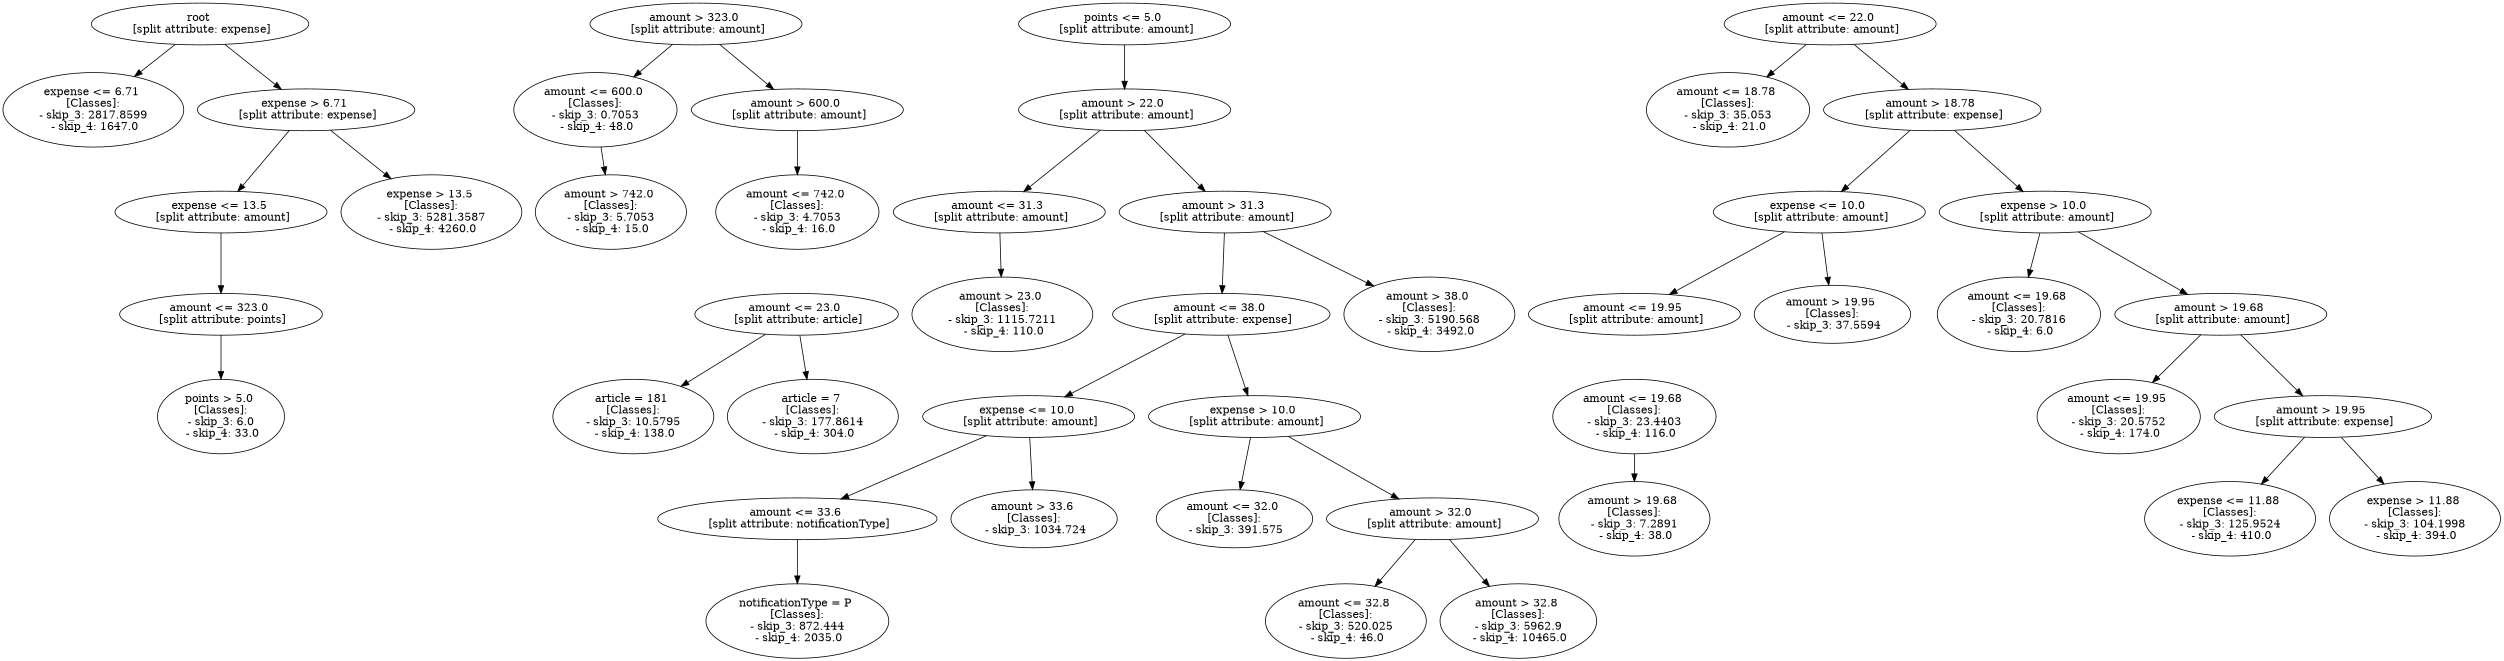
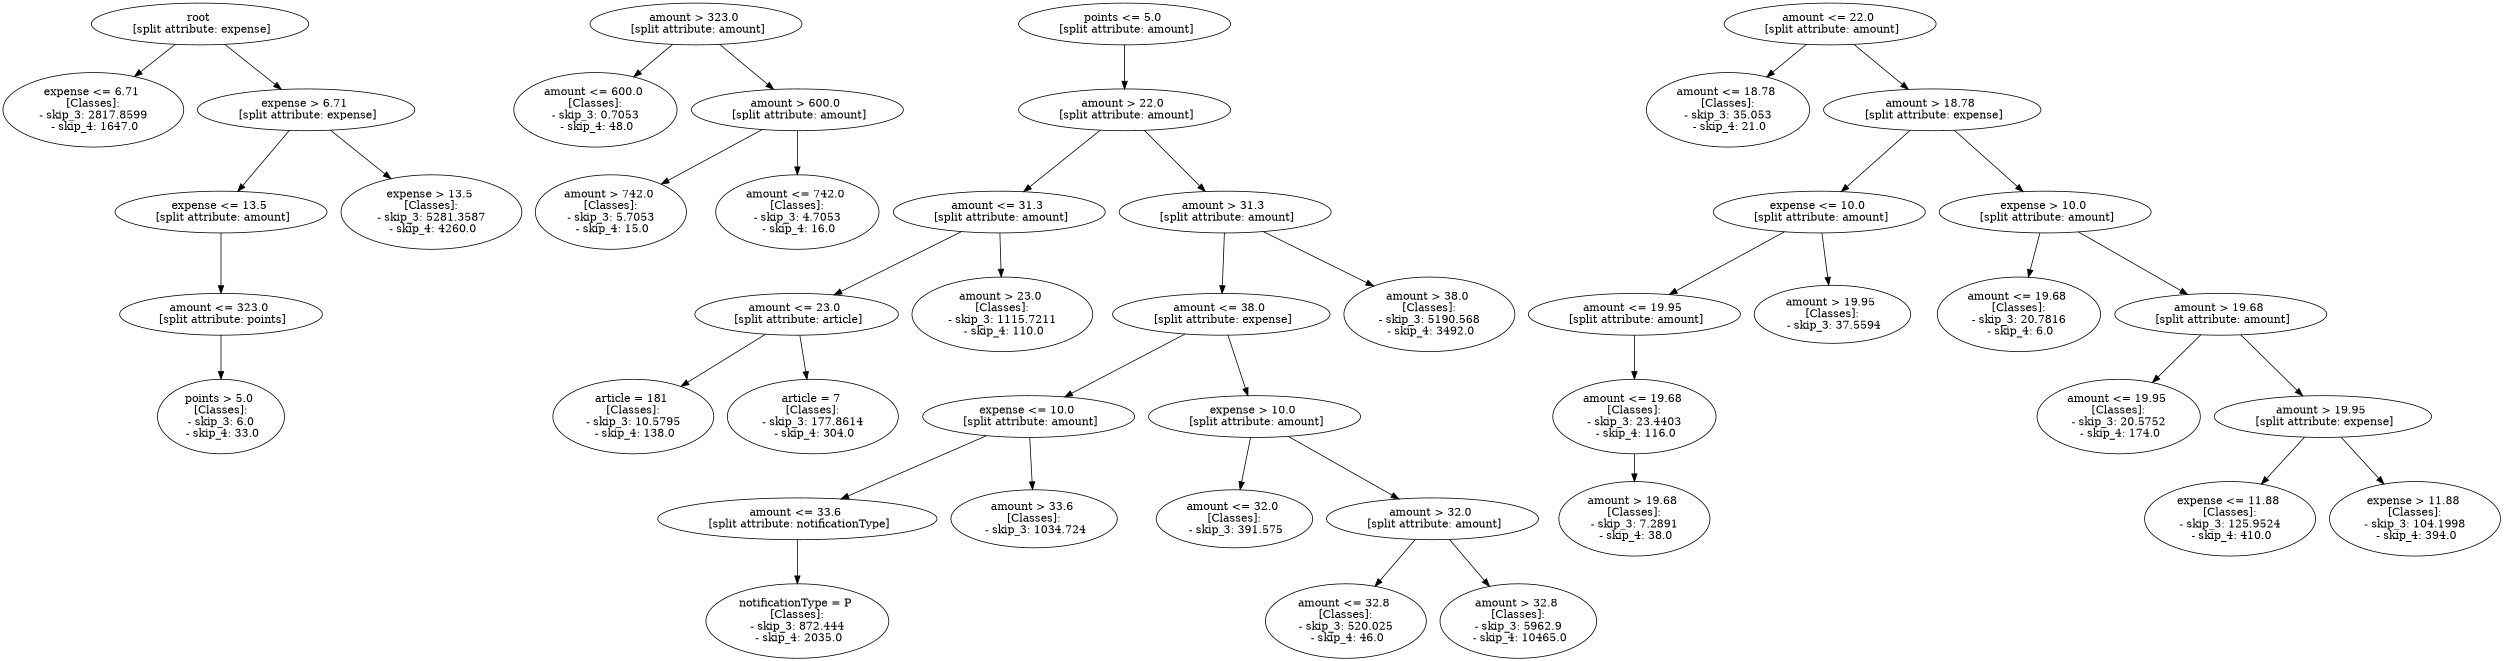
edge "amount <= 600.0 [Classes]: - skip_3: 0.7053 - skip_4: 48.0" -> "amount > 742.0 [Classes]: - skip_3: 5.7053 - skip_4: 15.0": now "amount > 600.0 [split attribute: amount]" -> "amount > 742.0 [Classes]: - skip_3: 5.7053 - skip_4: 15.0"
edge "amount <= 31.3 [split attribute: amount]" -> "amount <= 23.0 [split attribute: article]": added
edge "amount <= 19.95 [split attribute: amount]" -> "amount <= 19.68 [Classes]: - skip_3: 23.4403 - skip_4: 116.0": added
